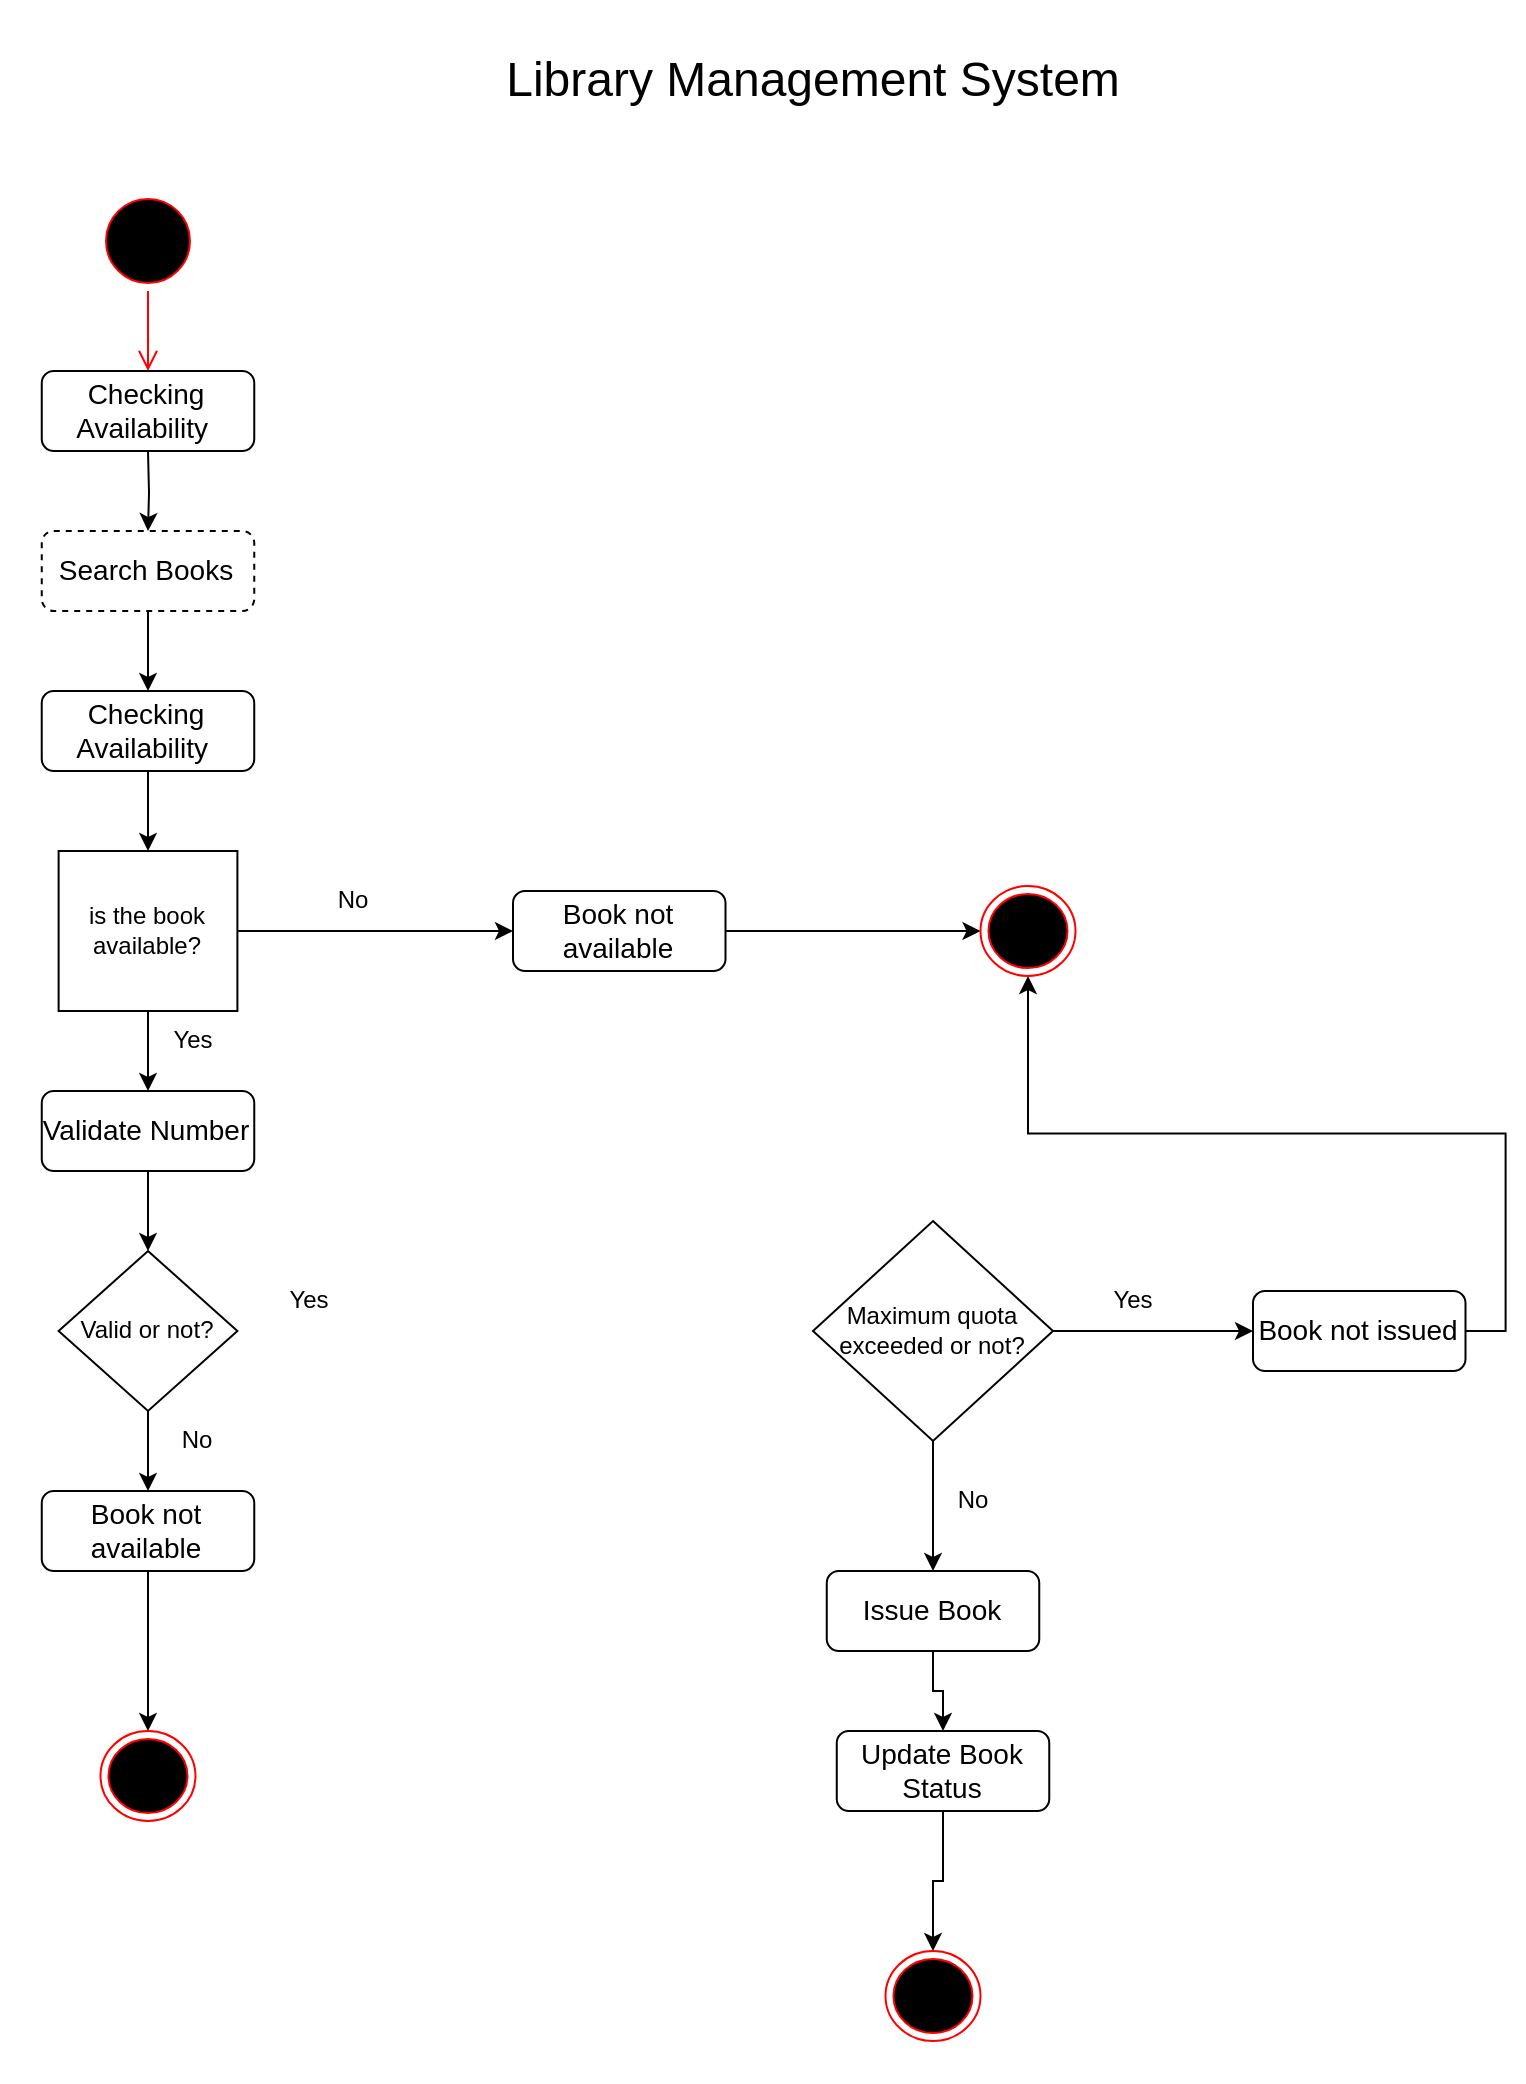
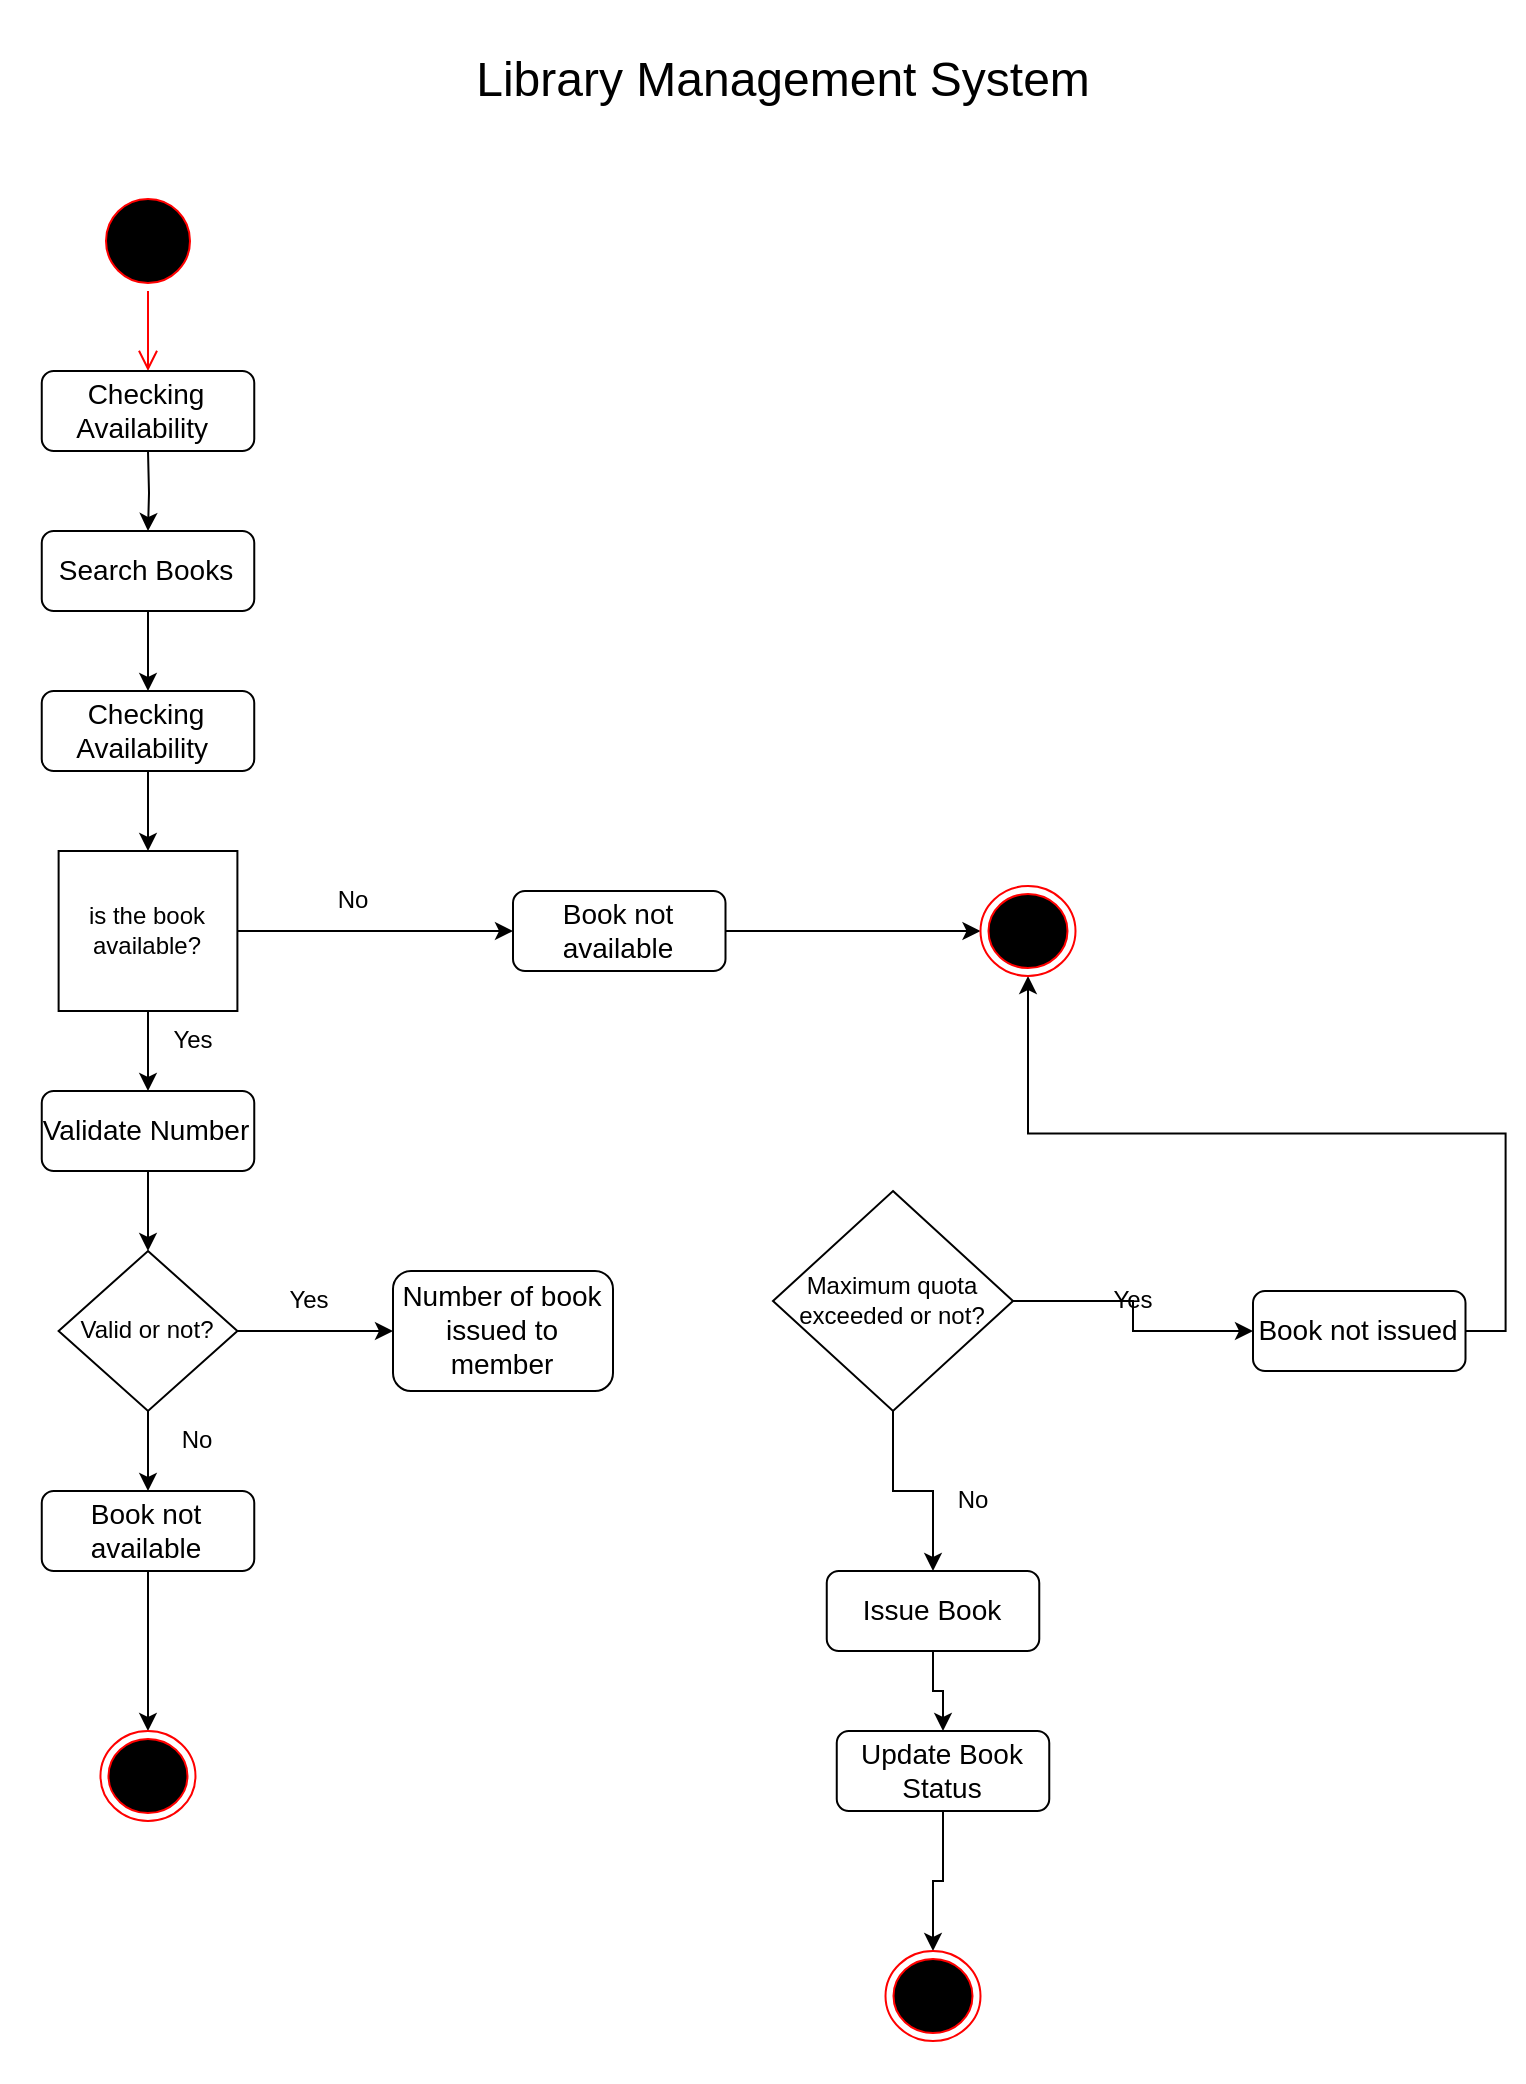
node "Library Management System": moved (813, 81) -> (783, 81)
node "Search Books": style dashed -> solid
edge "Valid or not?" -> "Number of book issued to member": added
node "Number of book issued to member": added
node "Maximum quota exceeded or not?": moved (933, 1331) -> (893, 1301)
